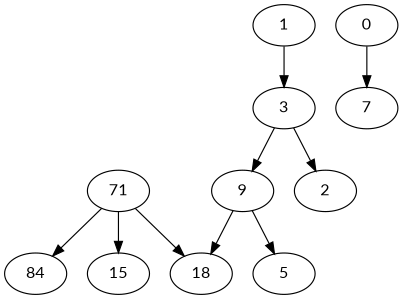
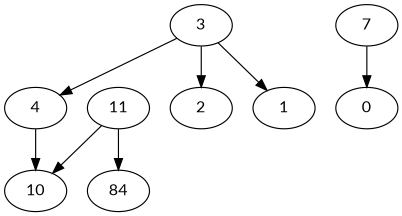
edge "1" -> "3": reversed
edge "0" -> "7": reversed
node "71": label "71" -> "11"
node "9": label "9" -> "4"
node "15": removed
node "18": label "18" -> "10"
node "5": removed
